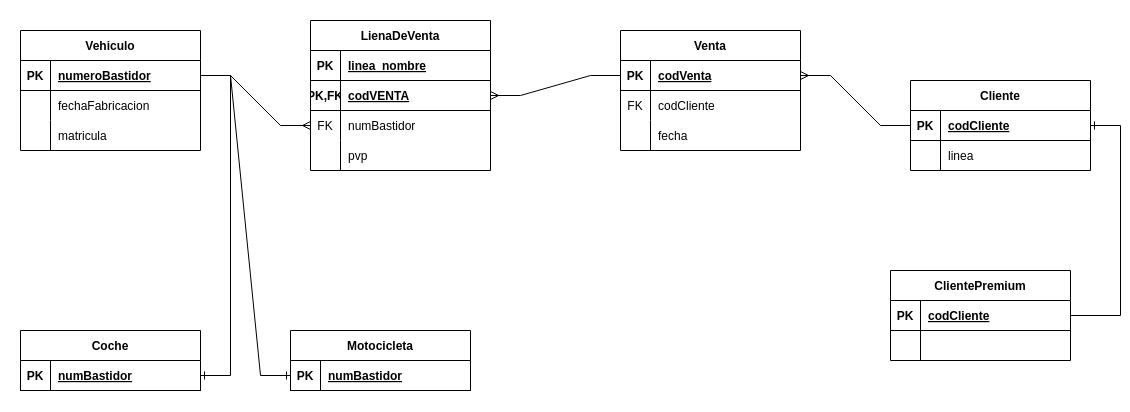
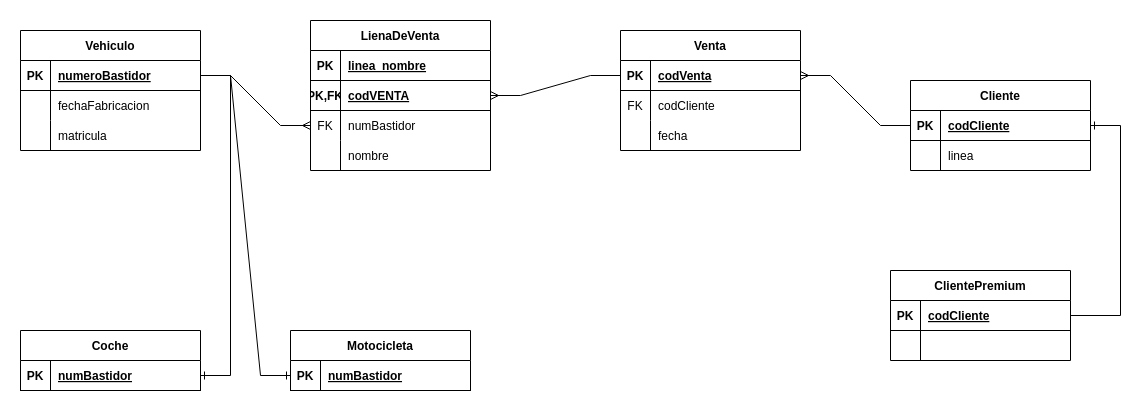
node "pvp": label "pvp" -> "nombre"
